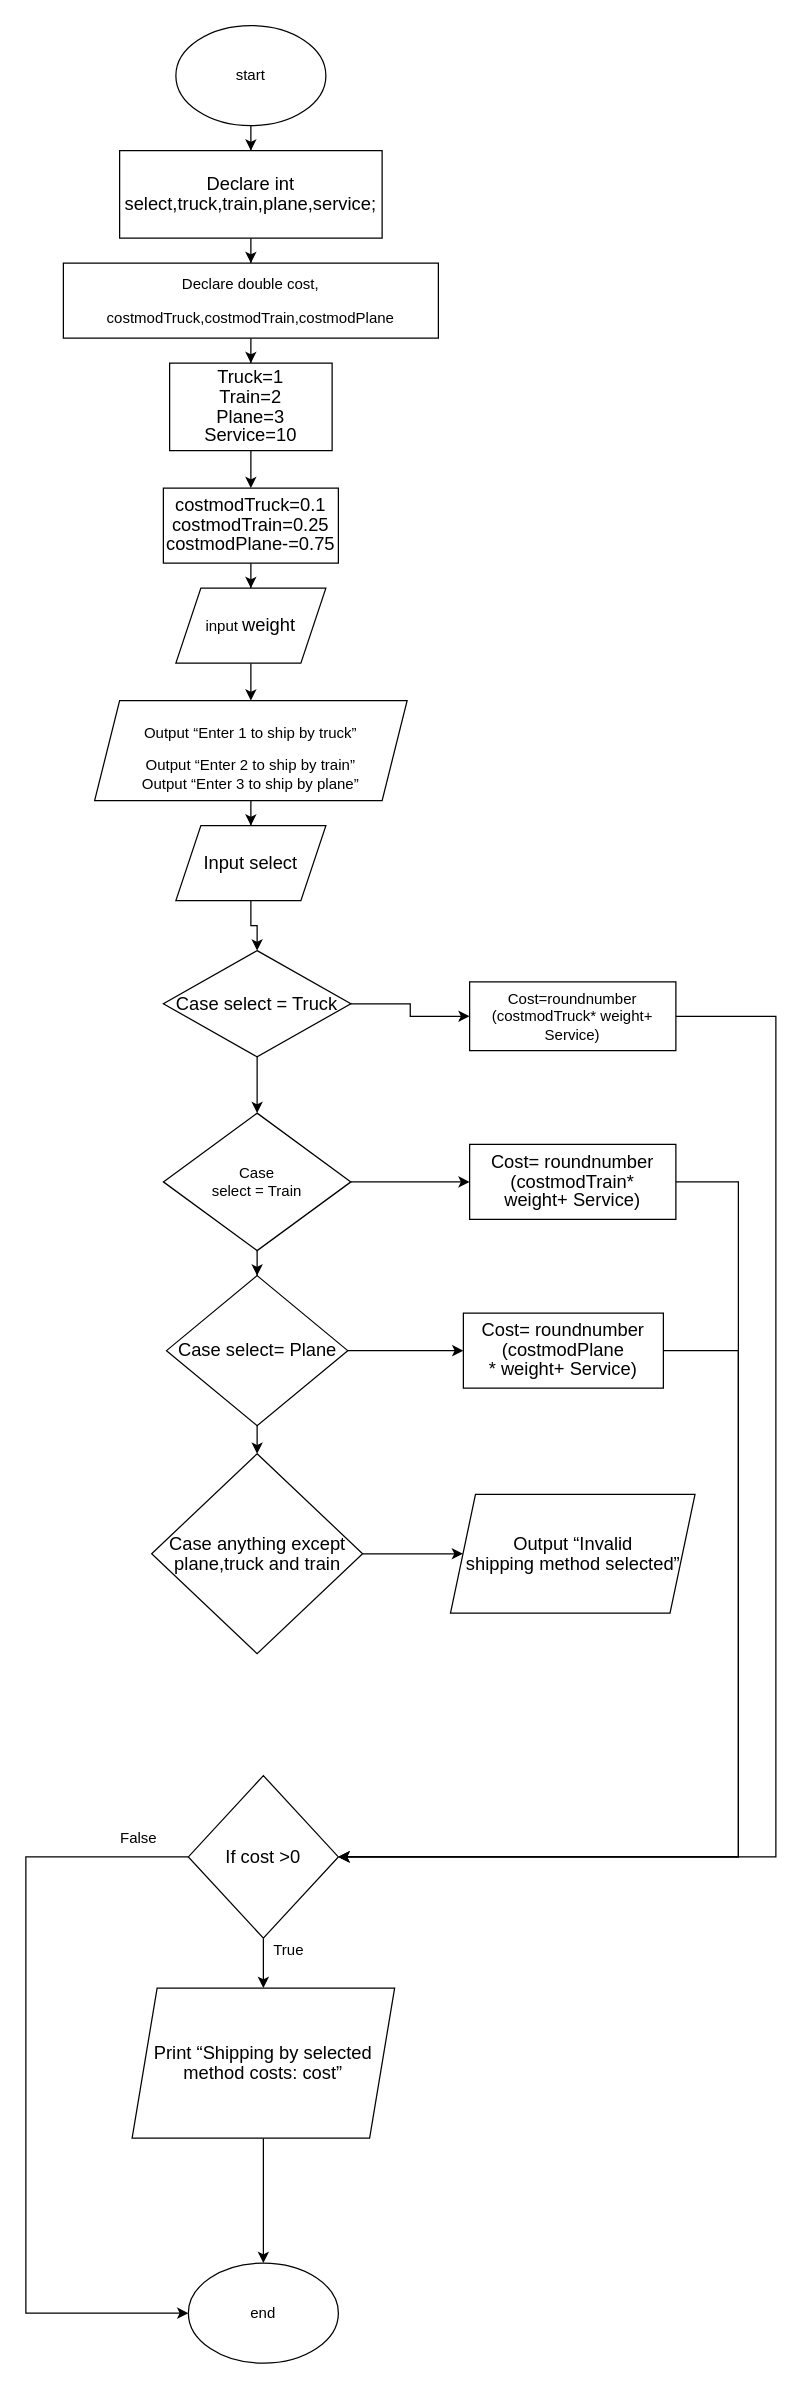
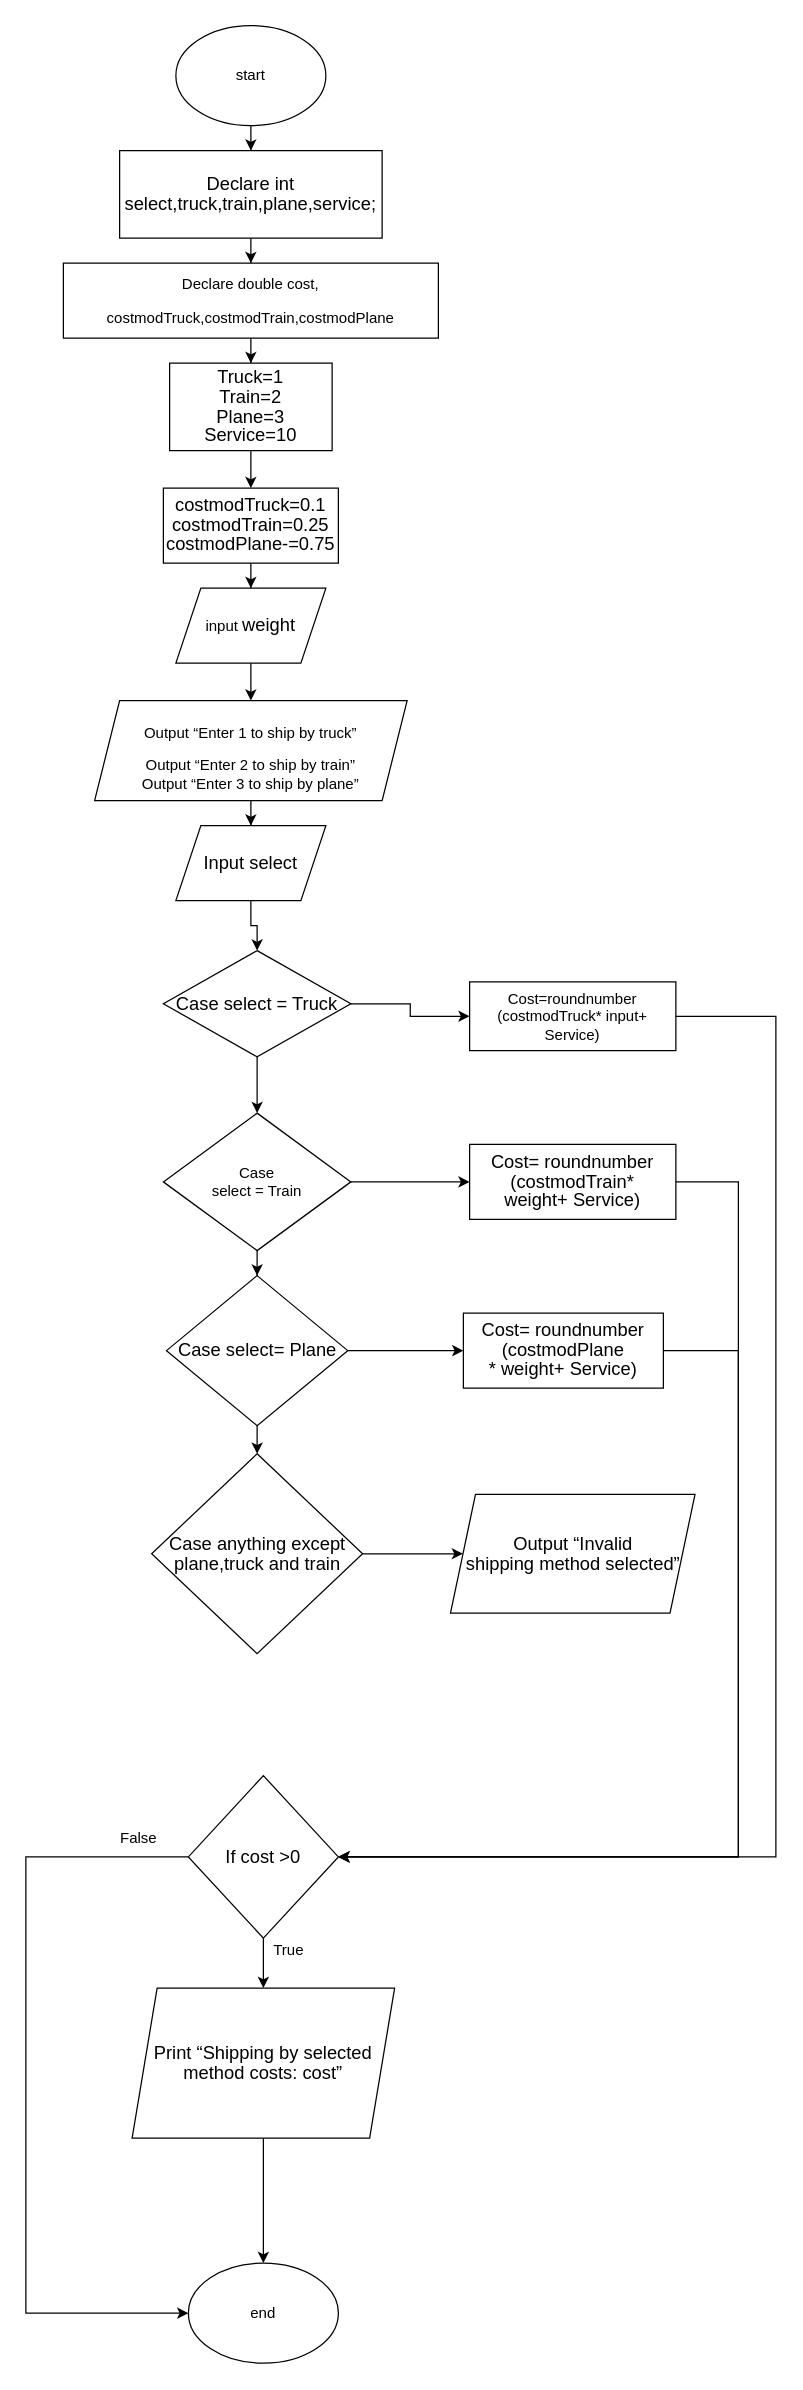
node "Cost=roundnumber (costmodTruck* weight+ Service)": label "Cost=roundnumber (costmodTruck* weight+ Service)" -> "Cost=roundnumber (costmodTruck* input+ Service)"
